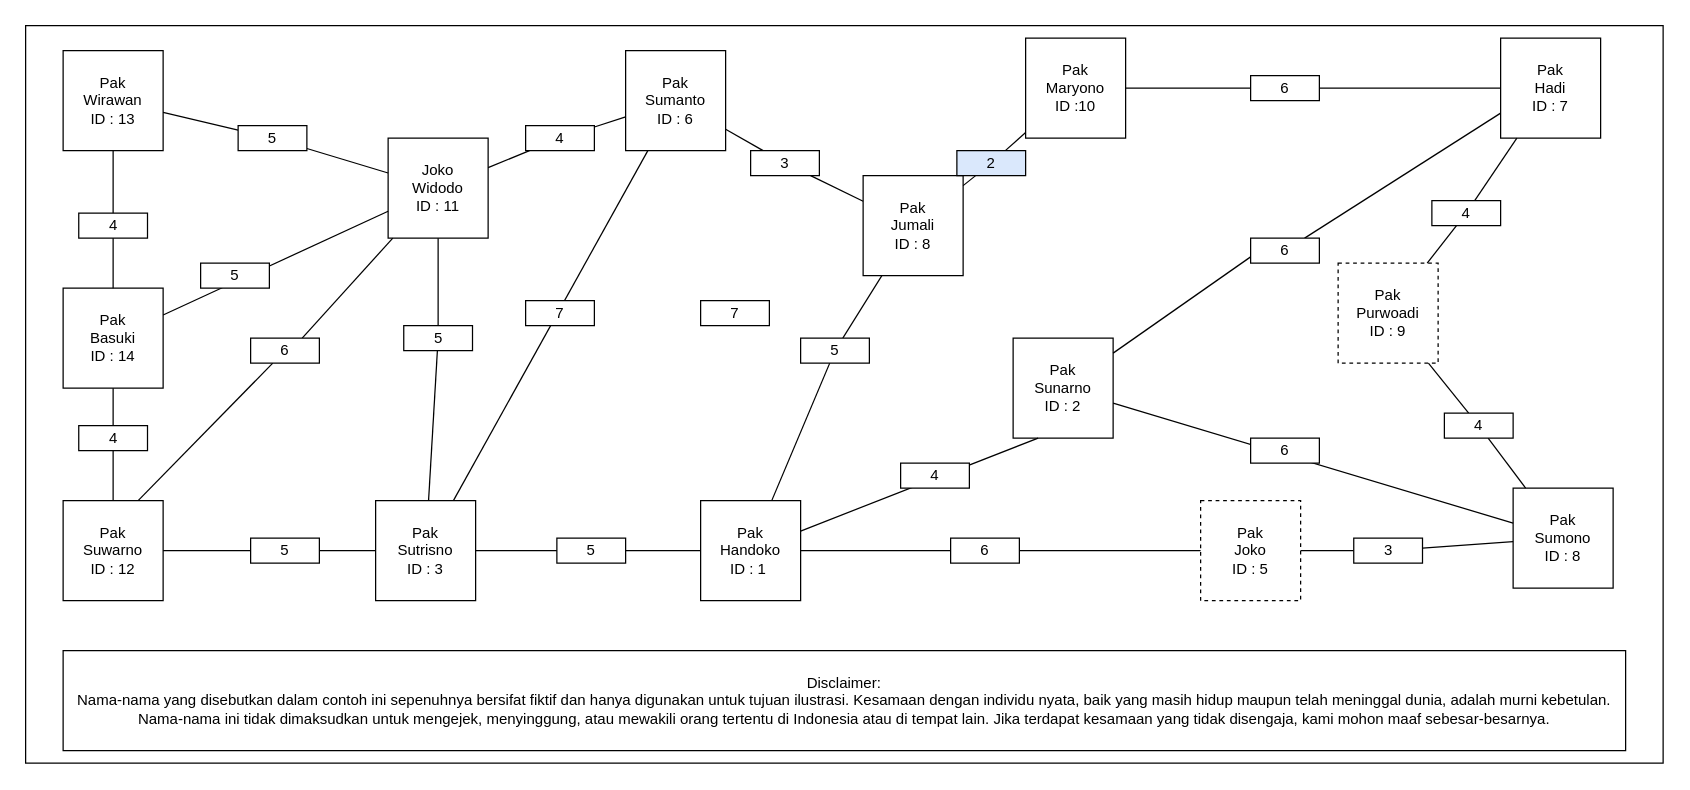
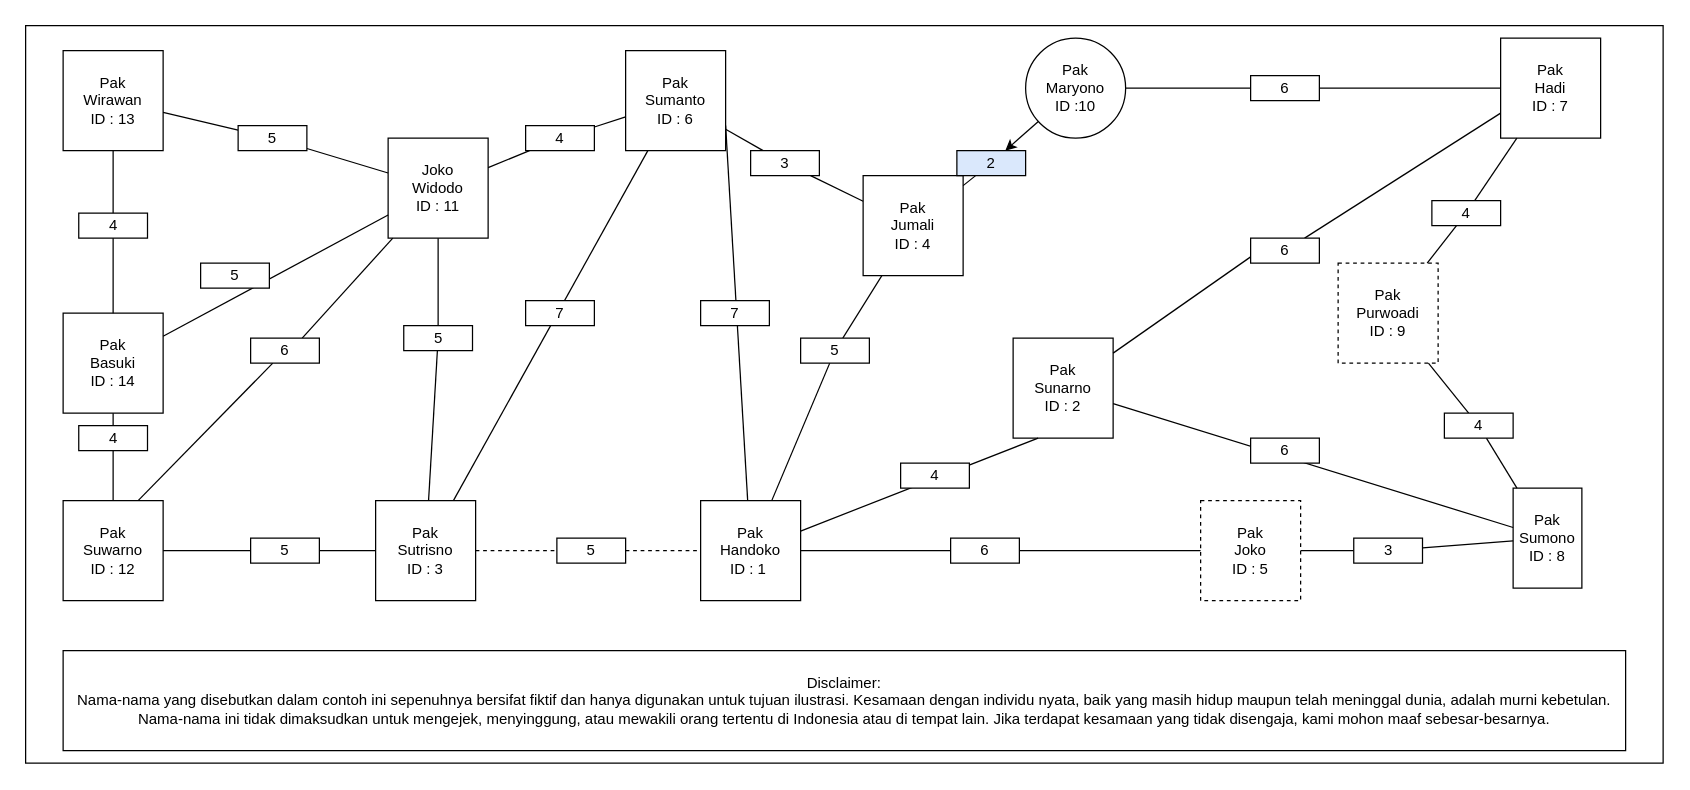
node "Pak Maryono ID :10": shape rectangle -> ellipse
edge "Pak Maryono ID :10" -- "2": arrowhead none -> classic
node "Pak Jumali ID : 8": label "Pak Jumali ID : 8" -> "Pak Jumali ID : 4"
node "Pak Basuki ID : 14": moved (113, 338) -> (113, 363)
edge "Pak Sumanto ID : 6" -- "Pak Handoko ID : 1": added
node "Pak Sumono ID : 8": size 100x100 -> 69x100
edge "Pak Sutrisno ID : 3" -- "Pak Handoko ID : 1": style solid -> dashed
